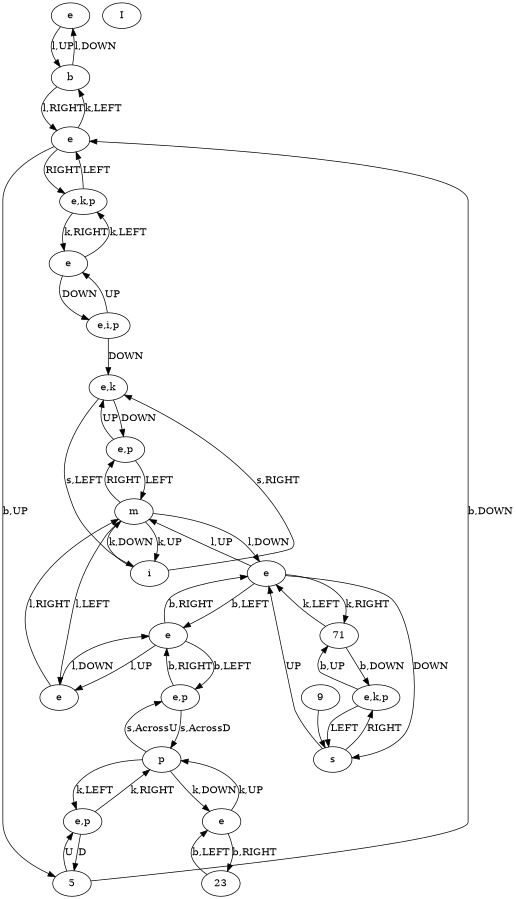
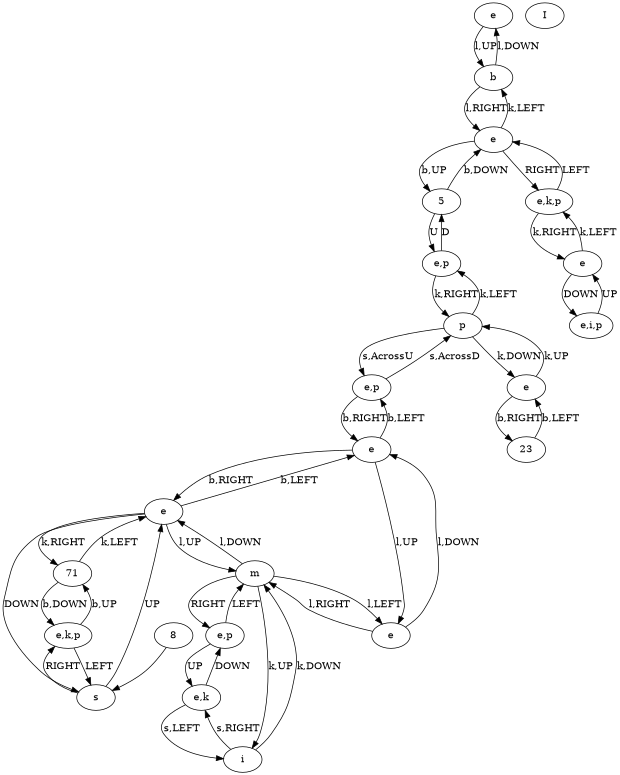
edge "e,i,p" -> "e,k": removed, label "DOWN"
node "9": label "9" -> "8"
